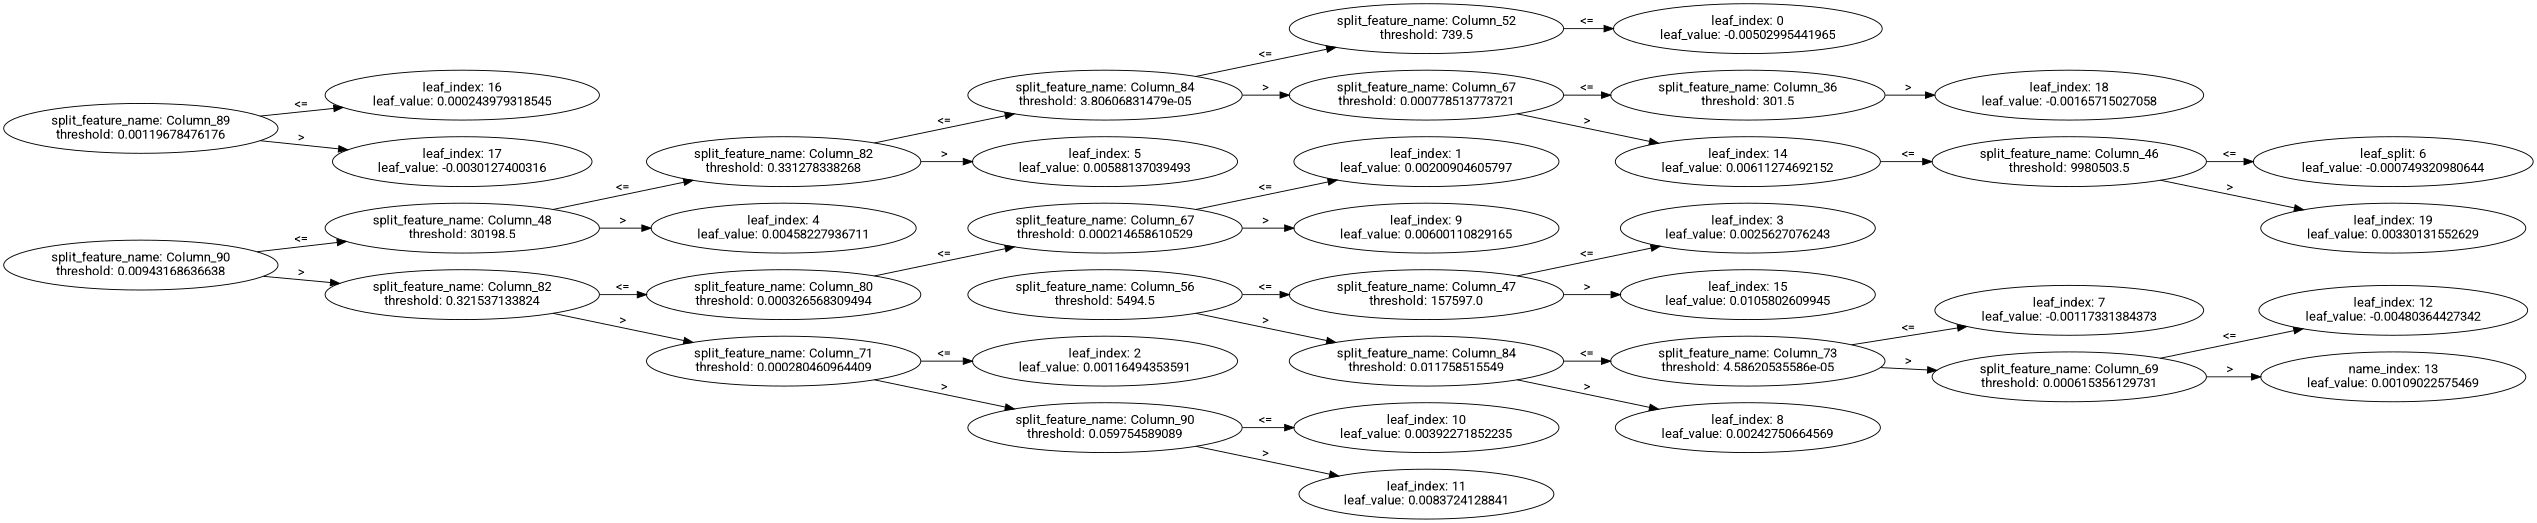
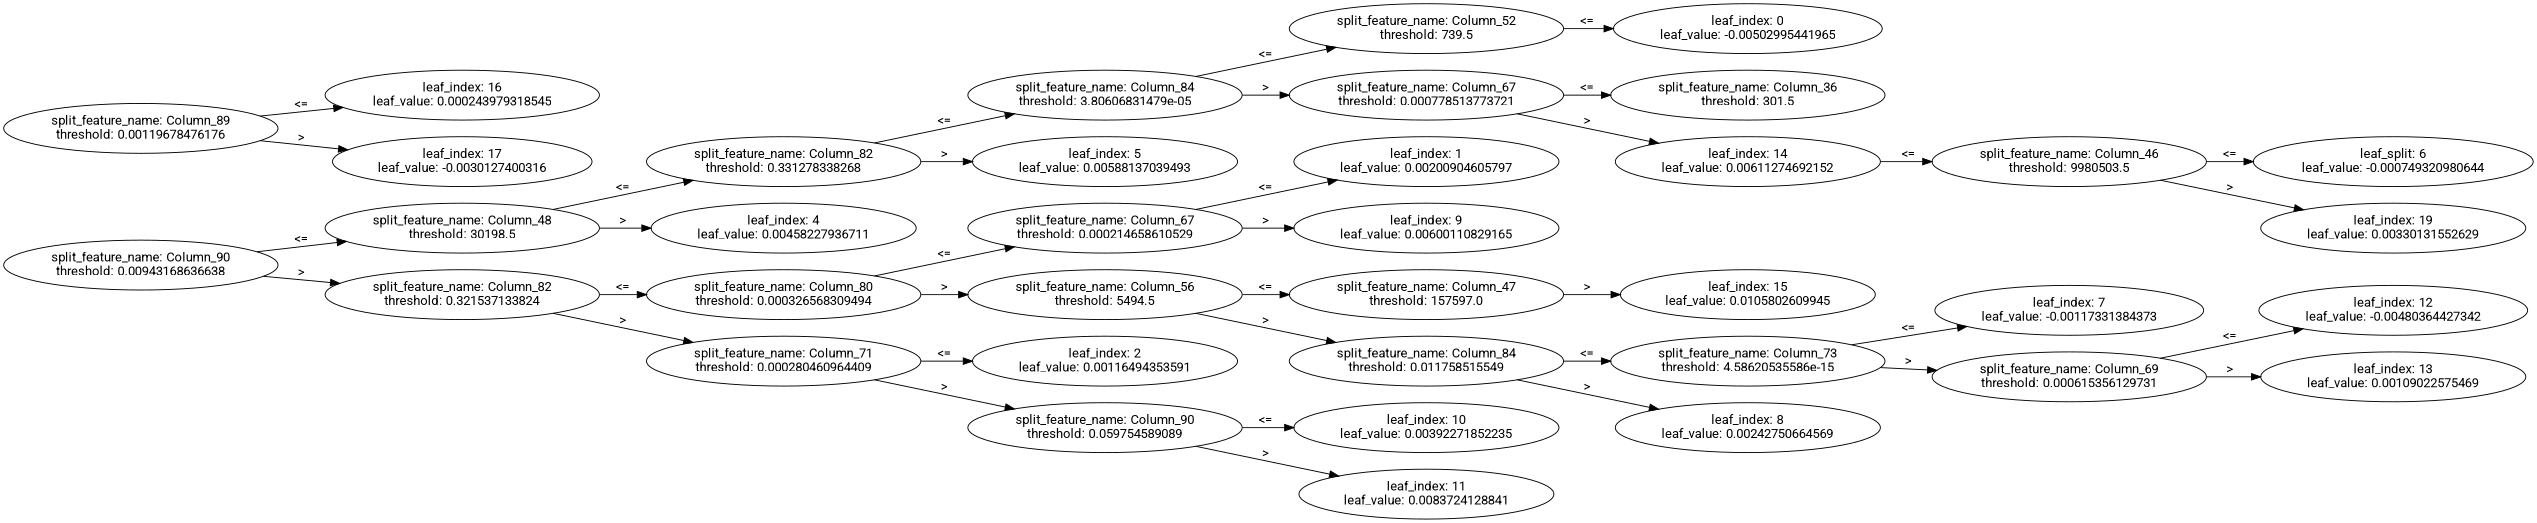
node "leaf_index: 18 leaf_value: -0.00165715027058": removed
node "leaf_index: 3 leaf_value: 0.0025627076243": removed
edge "split_feature_name: Column_80 threshold: 0.000326568309494" -> "split_feature_name: Column_56 threshold: 5494.5": added, label ">"
node "split_feature_name: Column_73 threshold: 4.58620535586e-05": label "split_feature_name: Column_73 threshold: 4.58620535586e-05" -> "split_feature_name: Column_73 threshold: 4.58620535586e-15"
node "name_index: 13 leaf_value: 0.00109022575469": label "name_index: 13 leaf_value: 0.00109022575469" -> "leaf_index: 13 leaf_value: 0.00109022575469"
